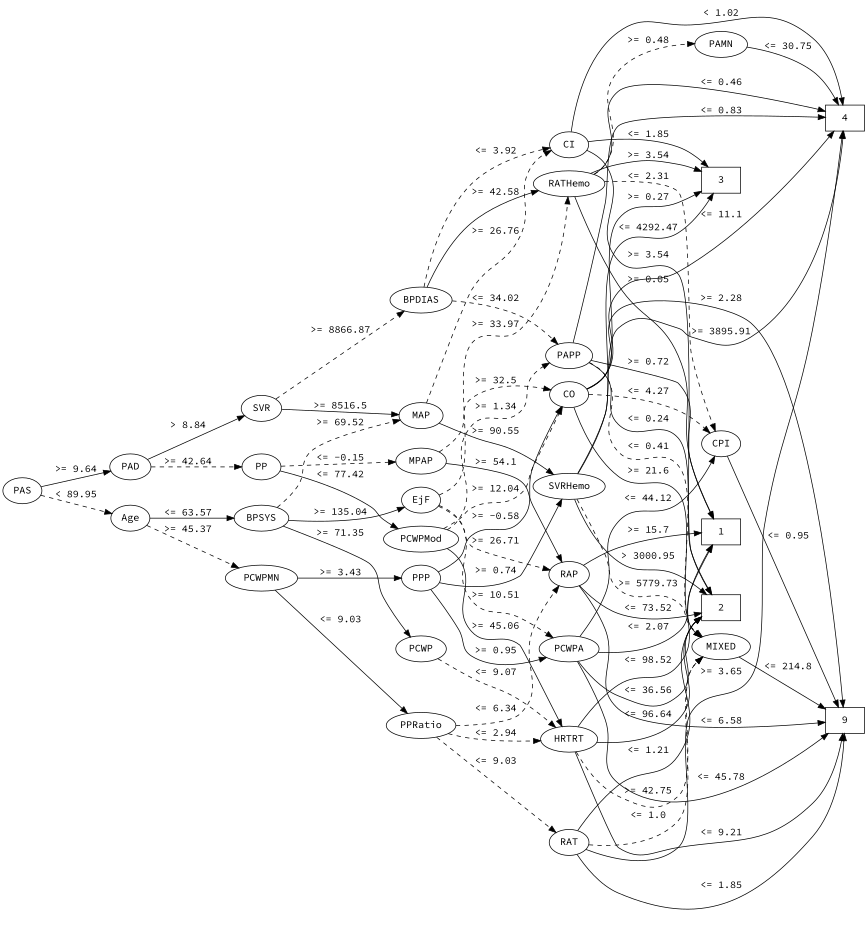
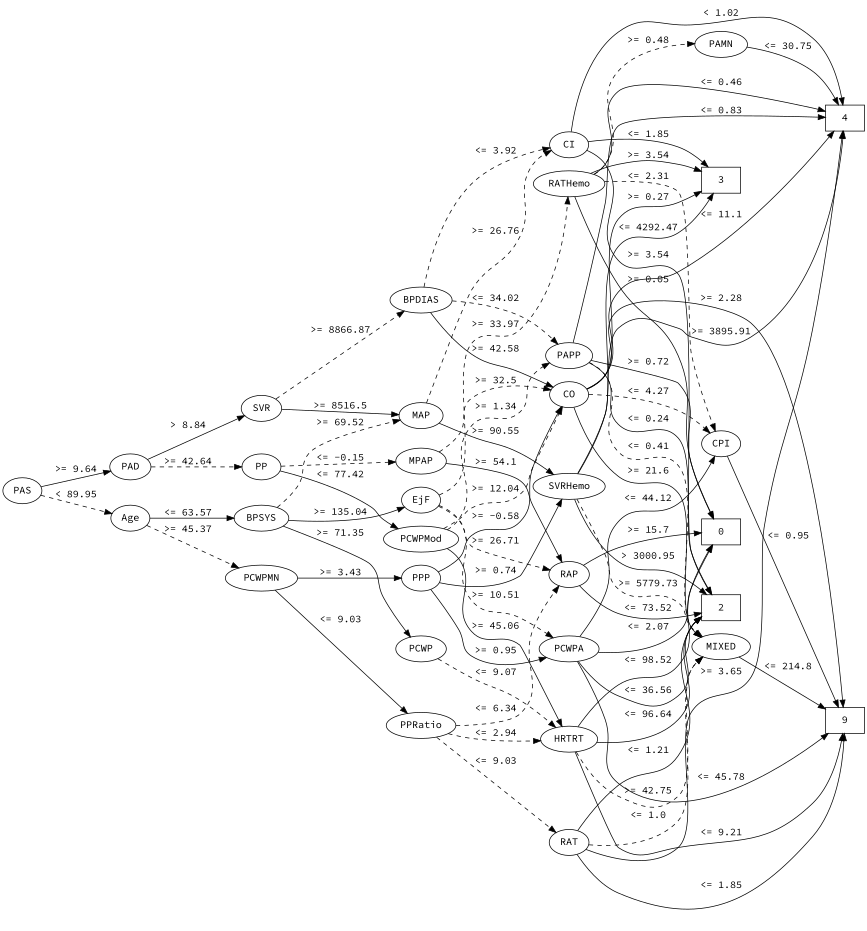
edge "BPDIAS" -> "RATHemo": now "BPDIAS" -> "CO"
node "1": label "1" -> "0"
edge "RAP" -> "9": removed, label "<= 6.58"
